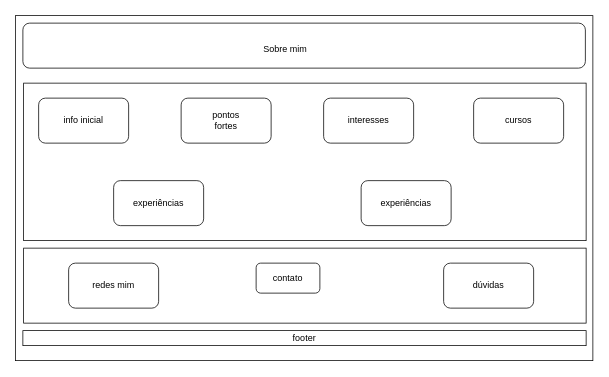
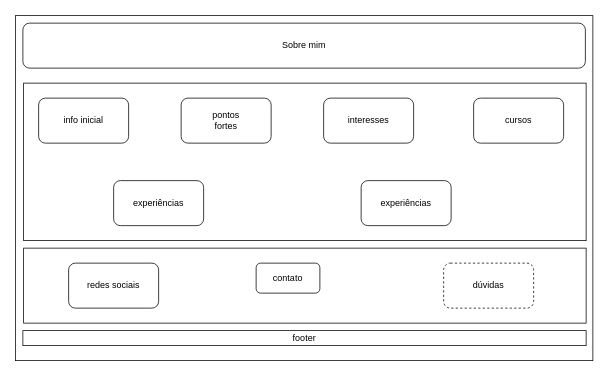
node "Sobre mim": moved (285, 49) -> (304, 45)
node "redes mim": label "redes mim" -> "redes sociais"
node "dúvidas": style solid -> dashed
